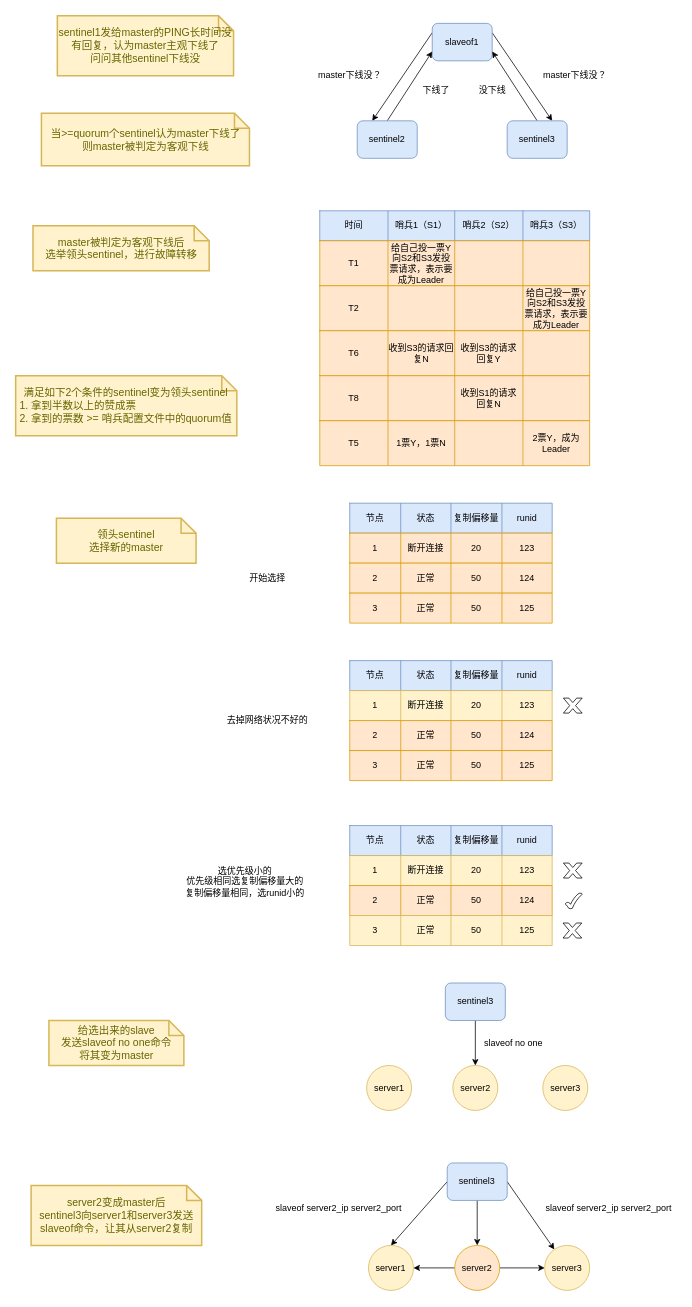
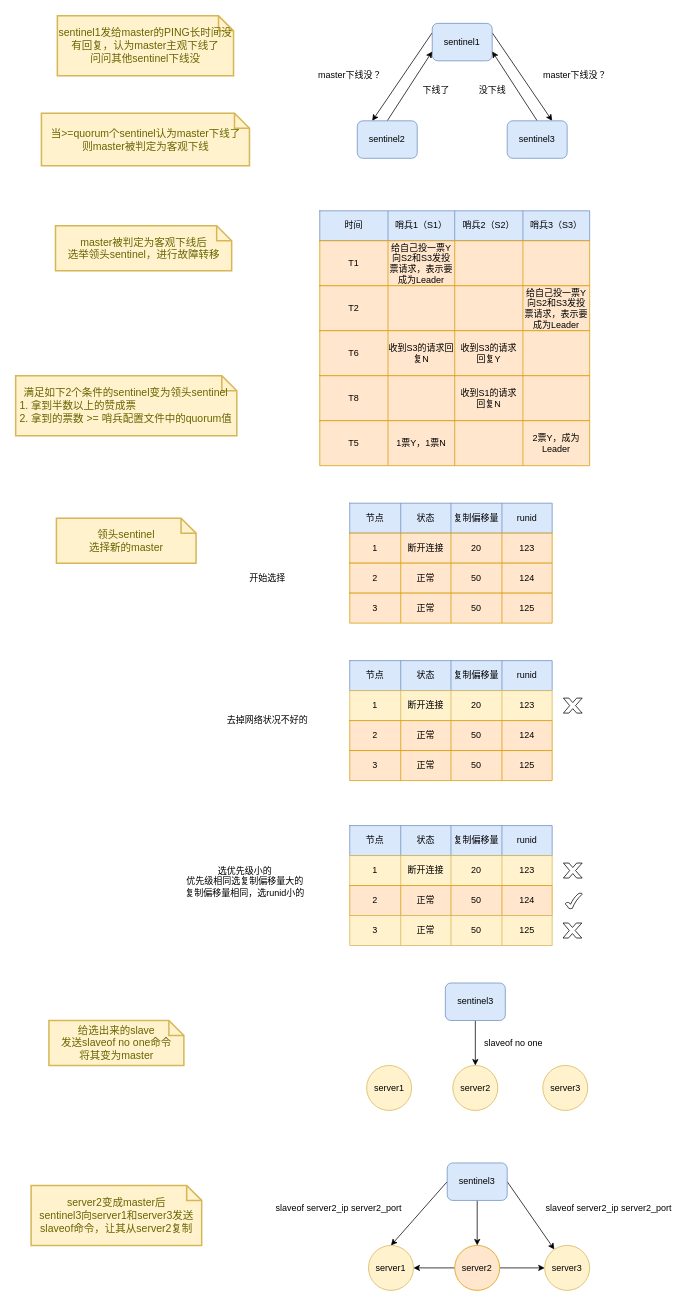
node "slaveof1": label "slaveof1" -> "sentinel1"
node "master被判定为客观下线后 选举领头sentinel，进行故障转移": moved (121, 248) -> (144, 248)
